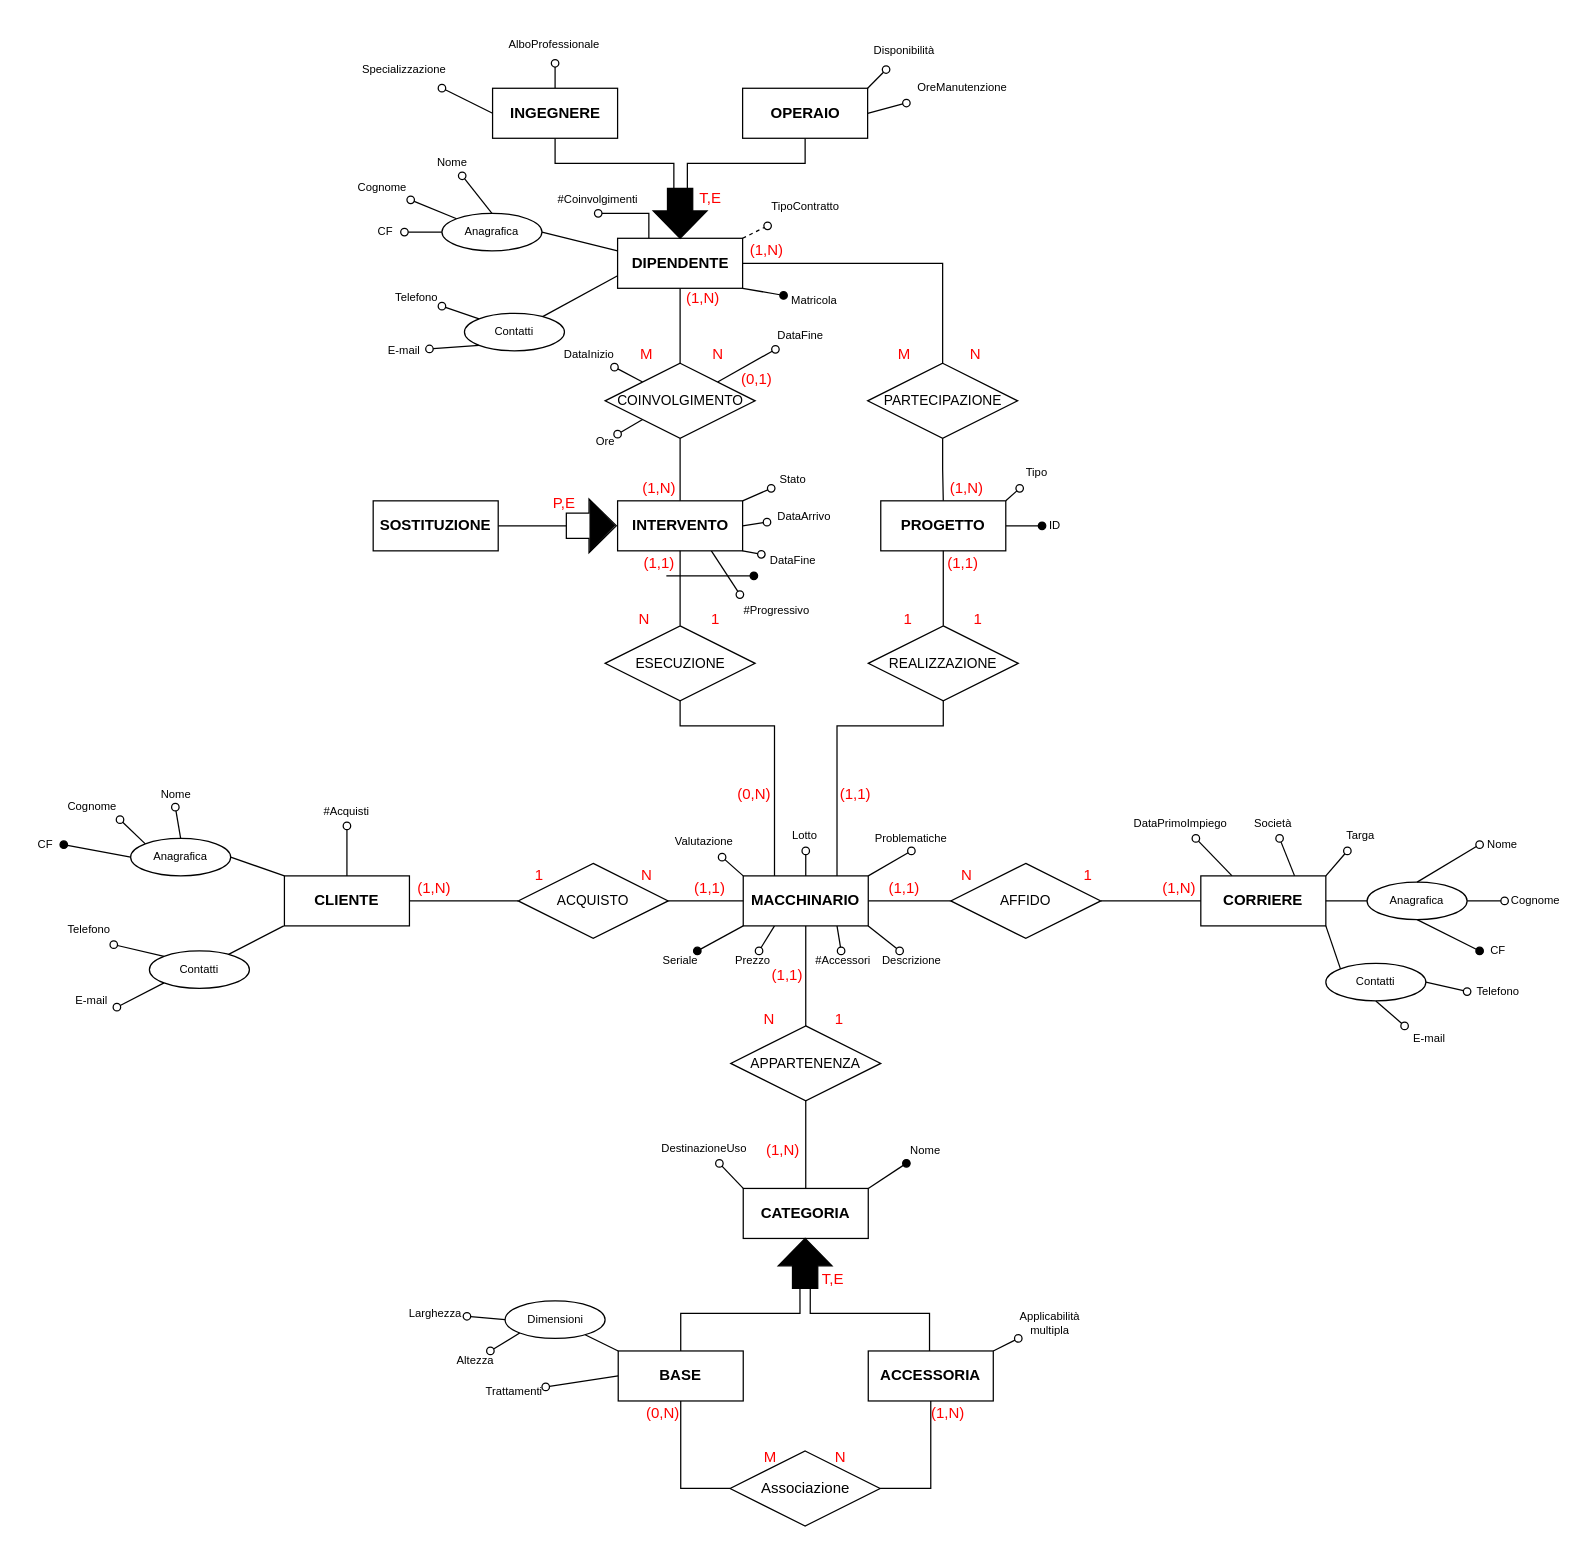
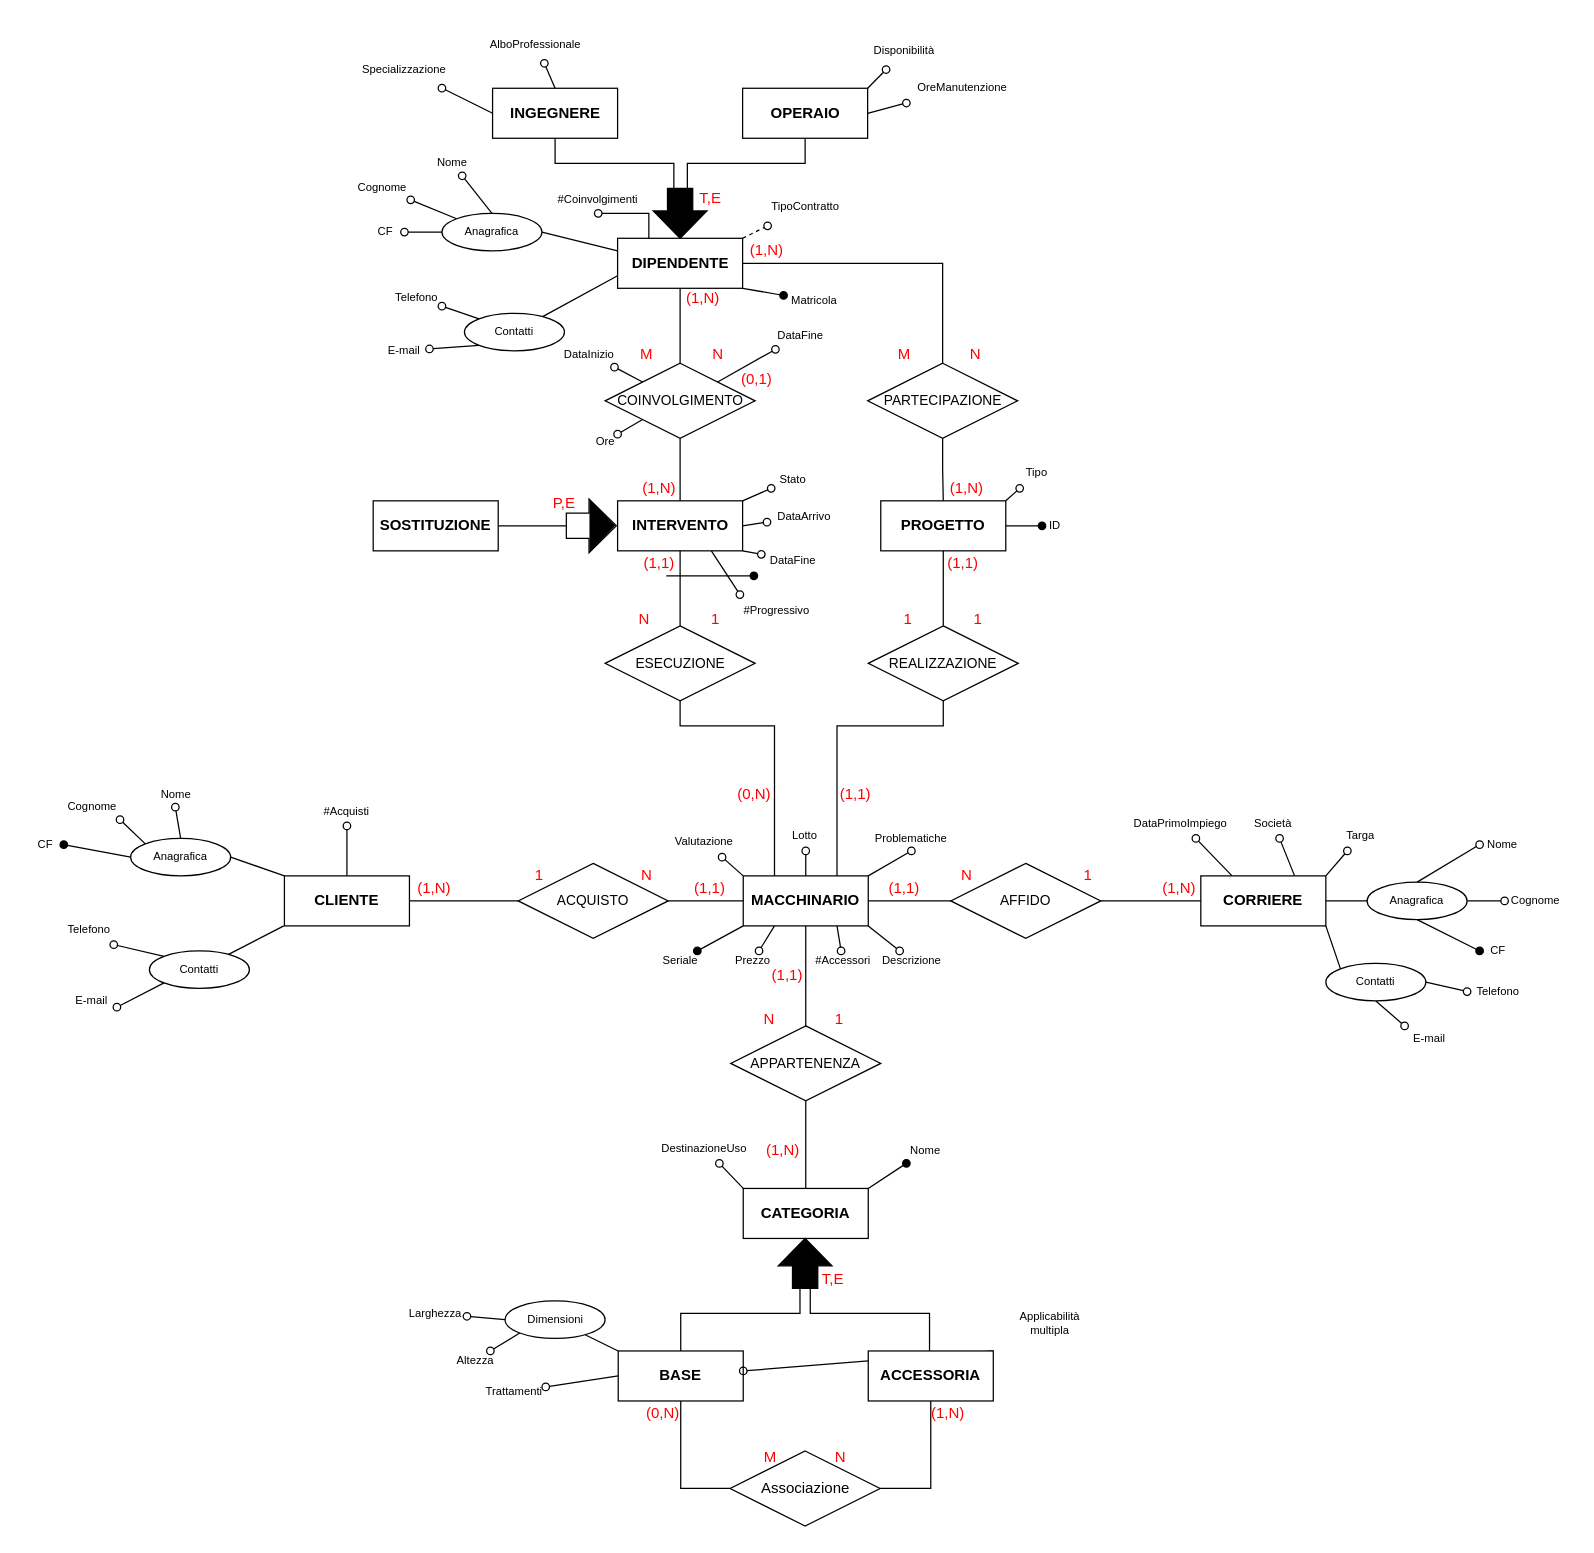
node "AlboProfessionale": moved (555, 44) -> (536, 44)
edge "ACCESSORIA" -> "Applicabilità multipla": now "ACCESSORIA" -> "BASE"
